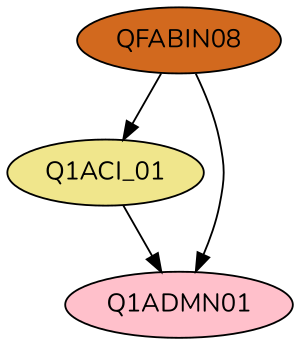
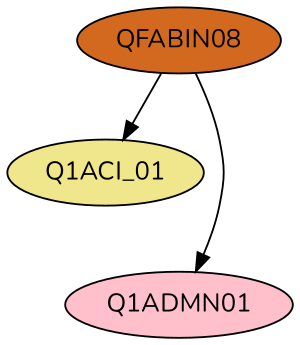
edge "Q1ACI_01" -> "Q1ADMN01": removed
